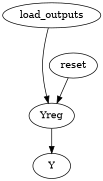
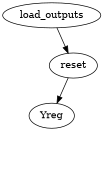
edge "load_outputs" -> "Yreg": now "load_outputs" -> "reset"
node "Y": removed
